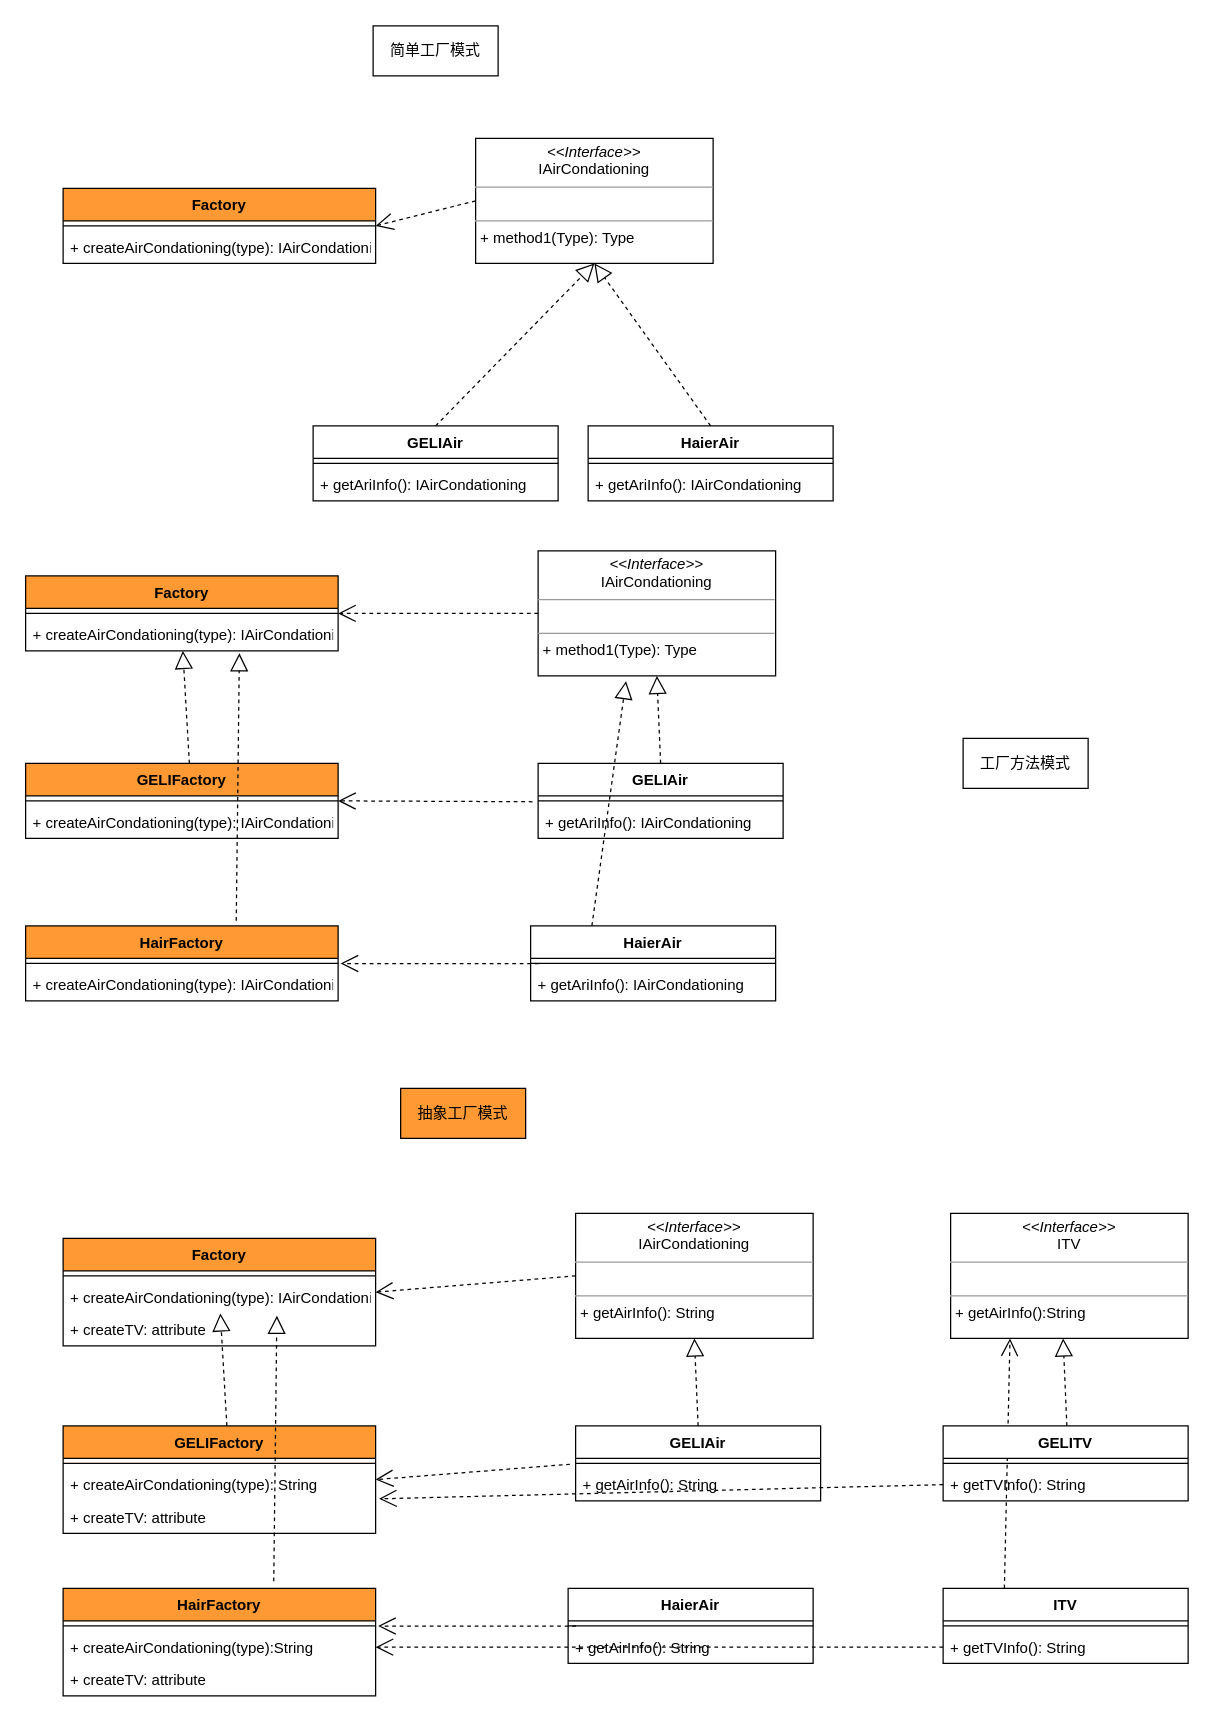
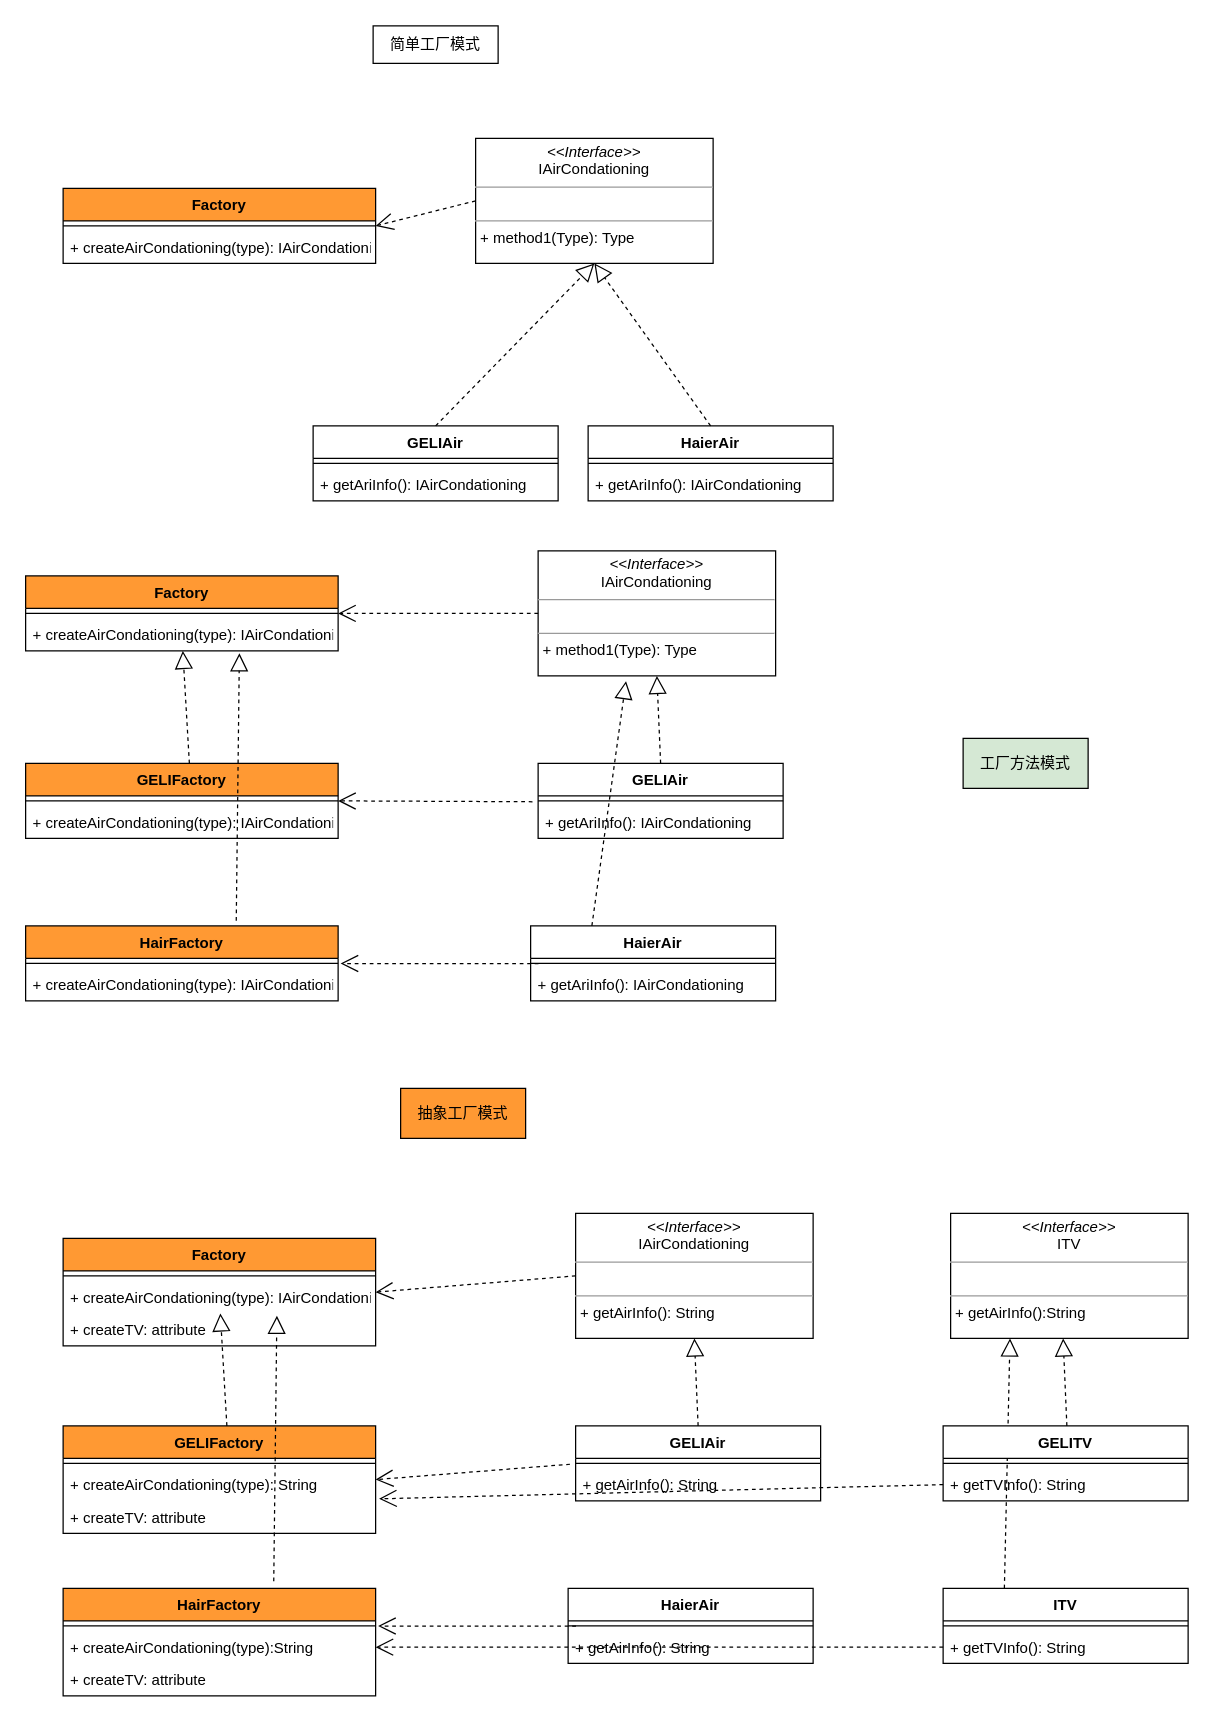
node "简单工厂模式": size 125x50 -> 125x38
node "工厂方法模式": fillcolor #ffffff -> #d5e8d4
edge "ITV" -> "<<Interface>> ITV + getAirInfo():String": arrowhead open -> block
